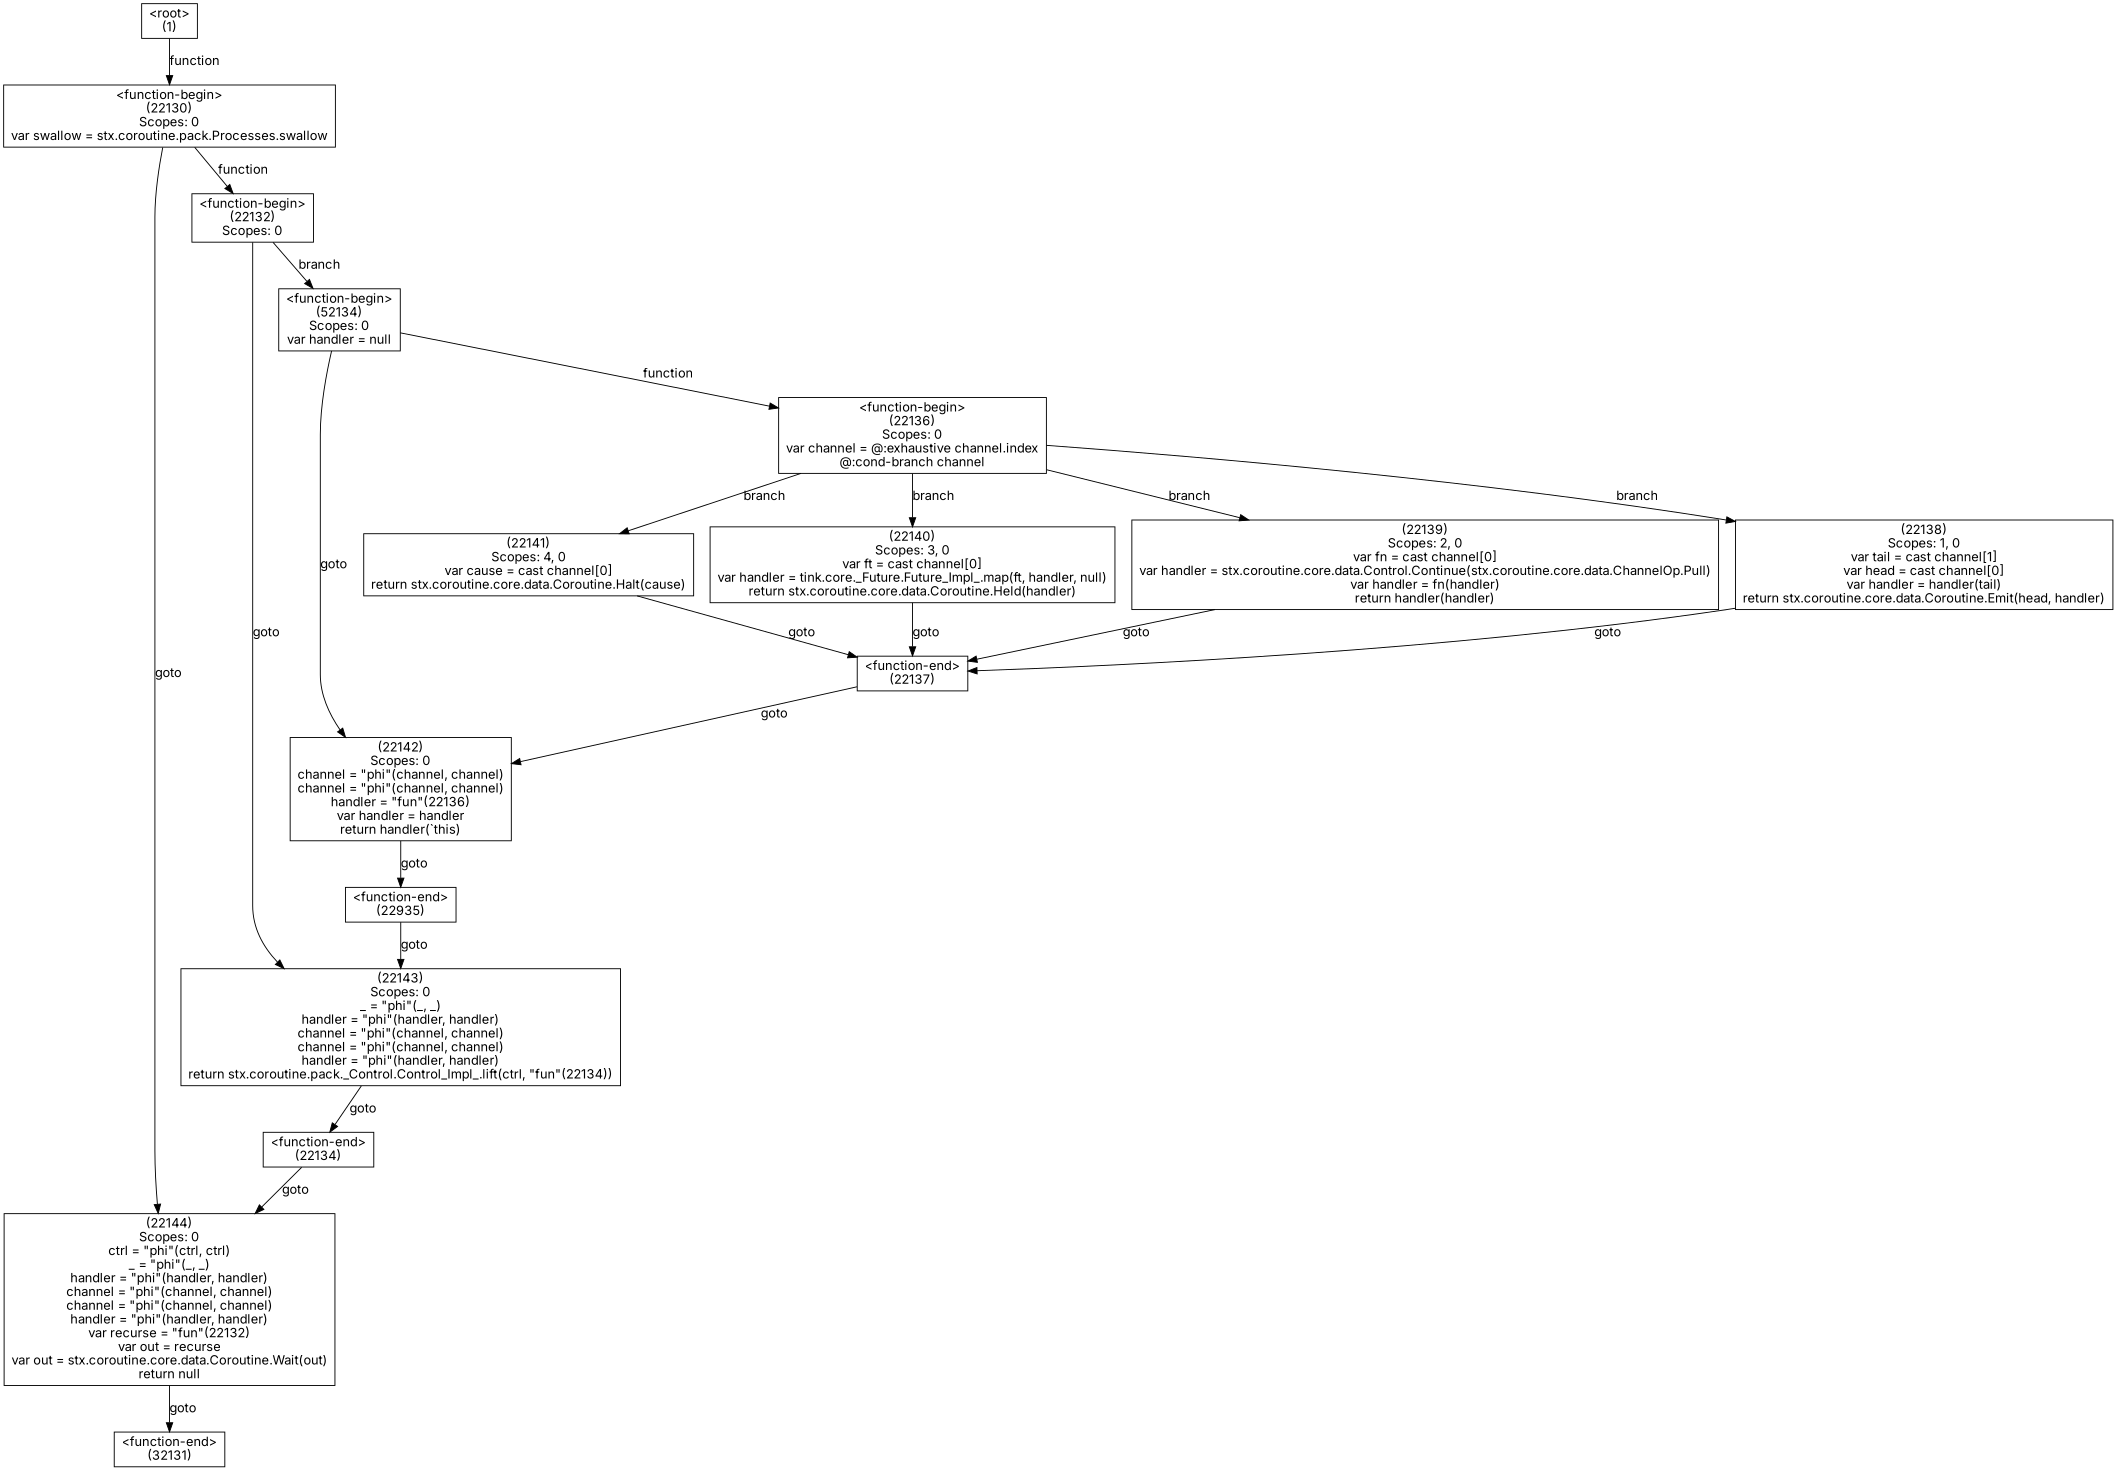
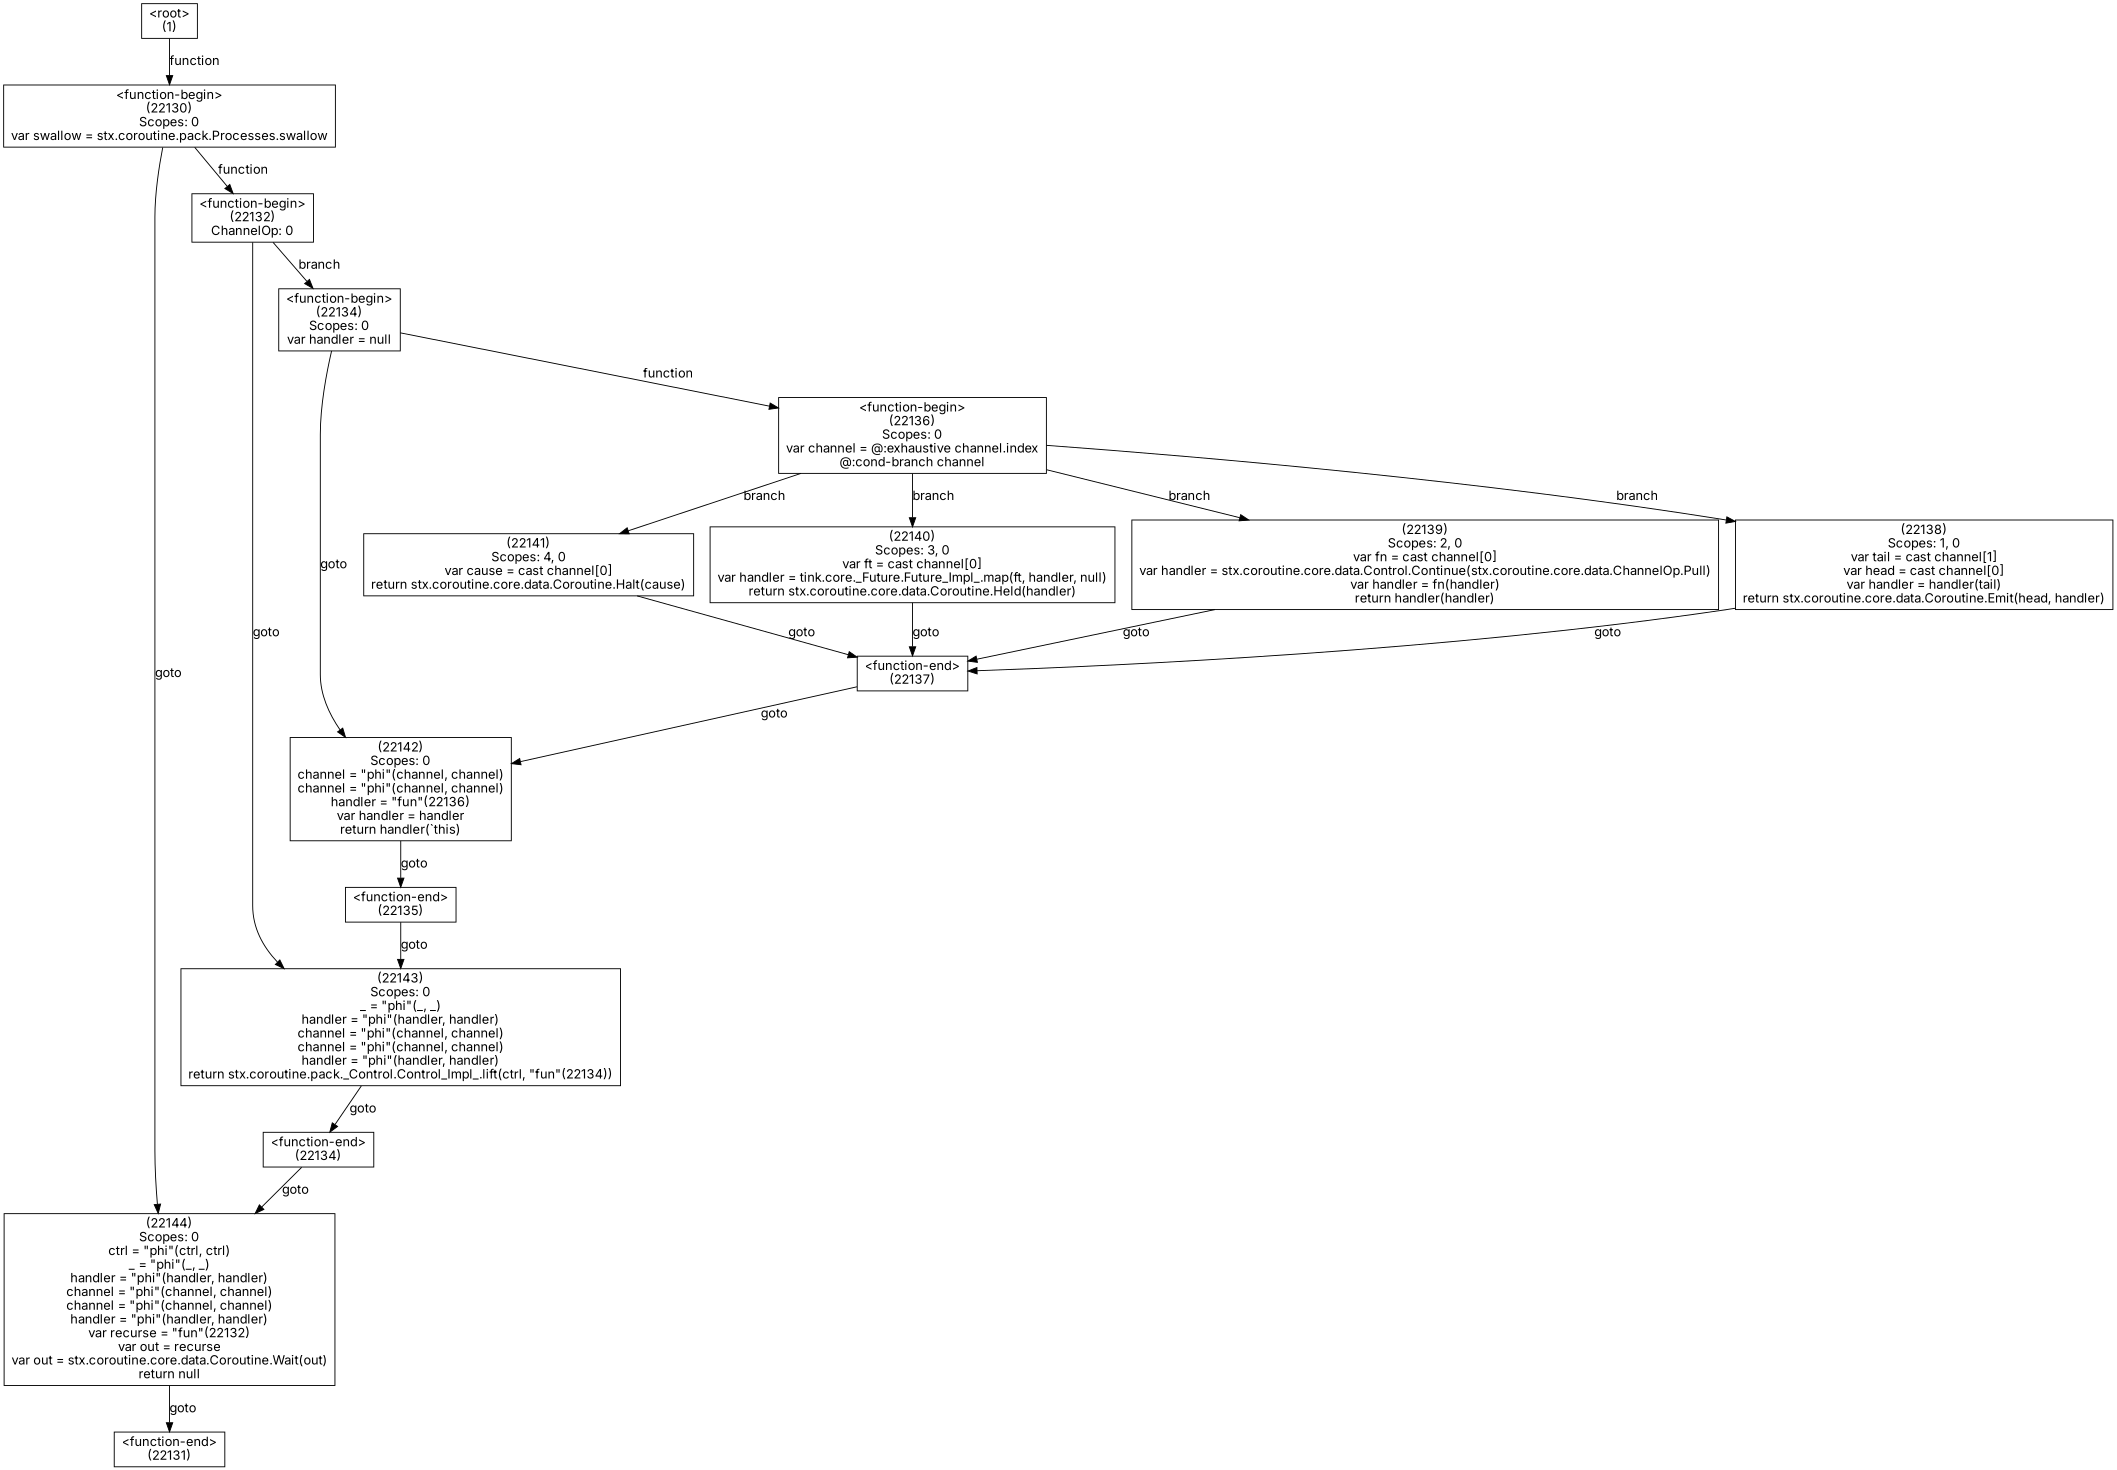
node "<function-begin> (22132) Scopes: 0": label "<function-begin> (22132) Scopes: 0" -> "<function-begin> (22132) ChannelOp: 0"
node "<function-begin> (52134) Scopes: 0 var handler = null": label "<function-begin> (52134) Scopes: 0 var handler = null" -> "<function-begin> (22134) Scopes: 0 var handler = null"
node "<function-end> (22935)": label "<function-end> (22935)" -> "<function-end> (22135)"
node "<function-end> (32131)": label "<function-end> (32131)" -> "<function-end> (22131)"
